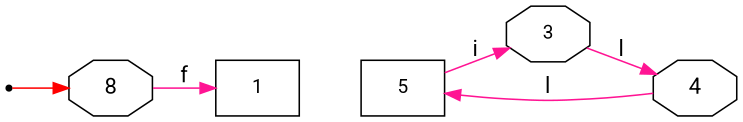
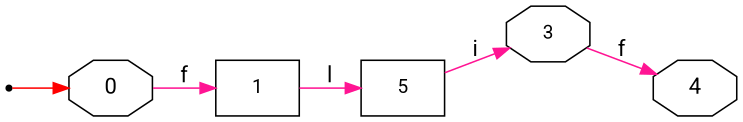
edge "3" -> "4": label "l" -> "f"
node "8": label "8" -> "0"
edge "4" -> "5": now "1" -> "5"
